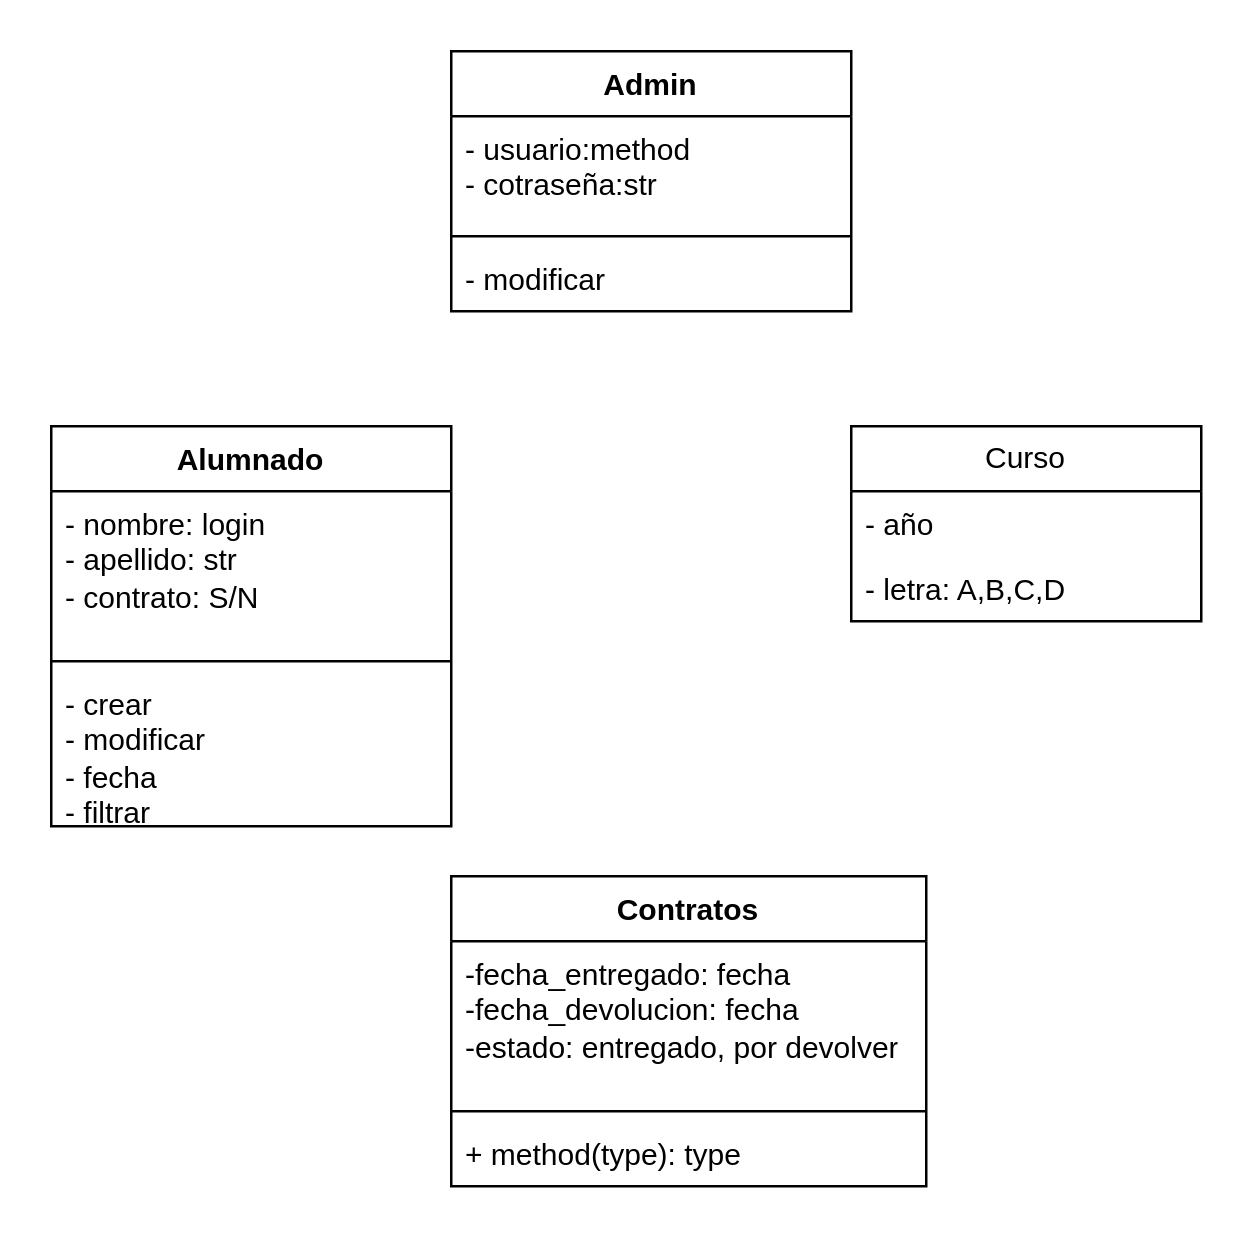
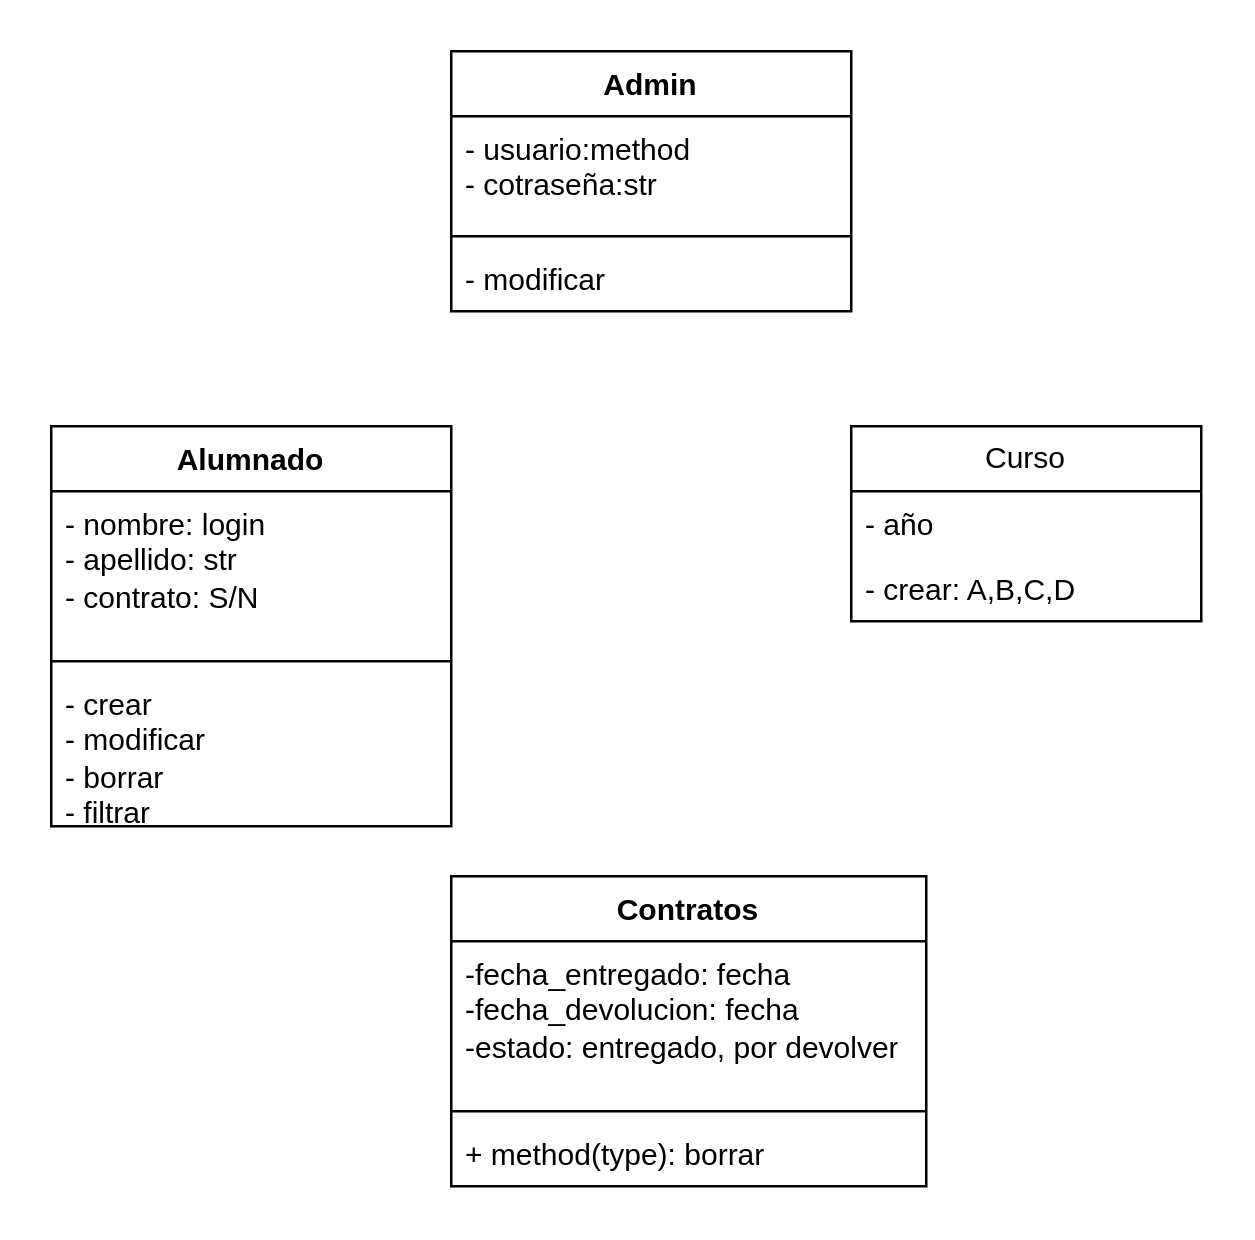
node "- letra: A,B,C,D": label "- letra: A,B,C,D" -> "- crear: A,B,C,D"
node "- crear - modificar - fecha - filtrar": label "- crear - modificar - fecha - filtrar" -> "- crear - modificar - borrar - filtrar"
node "+ method(type): type": label "+ method(type): type" -> "+ method(type): borrar"
